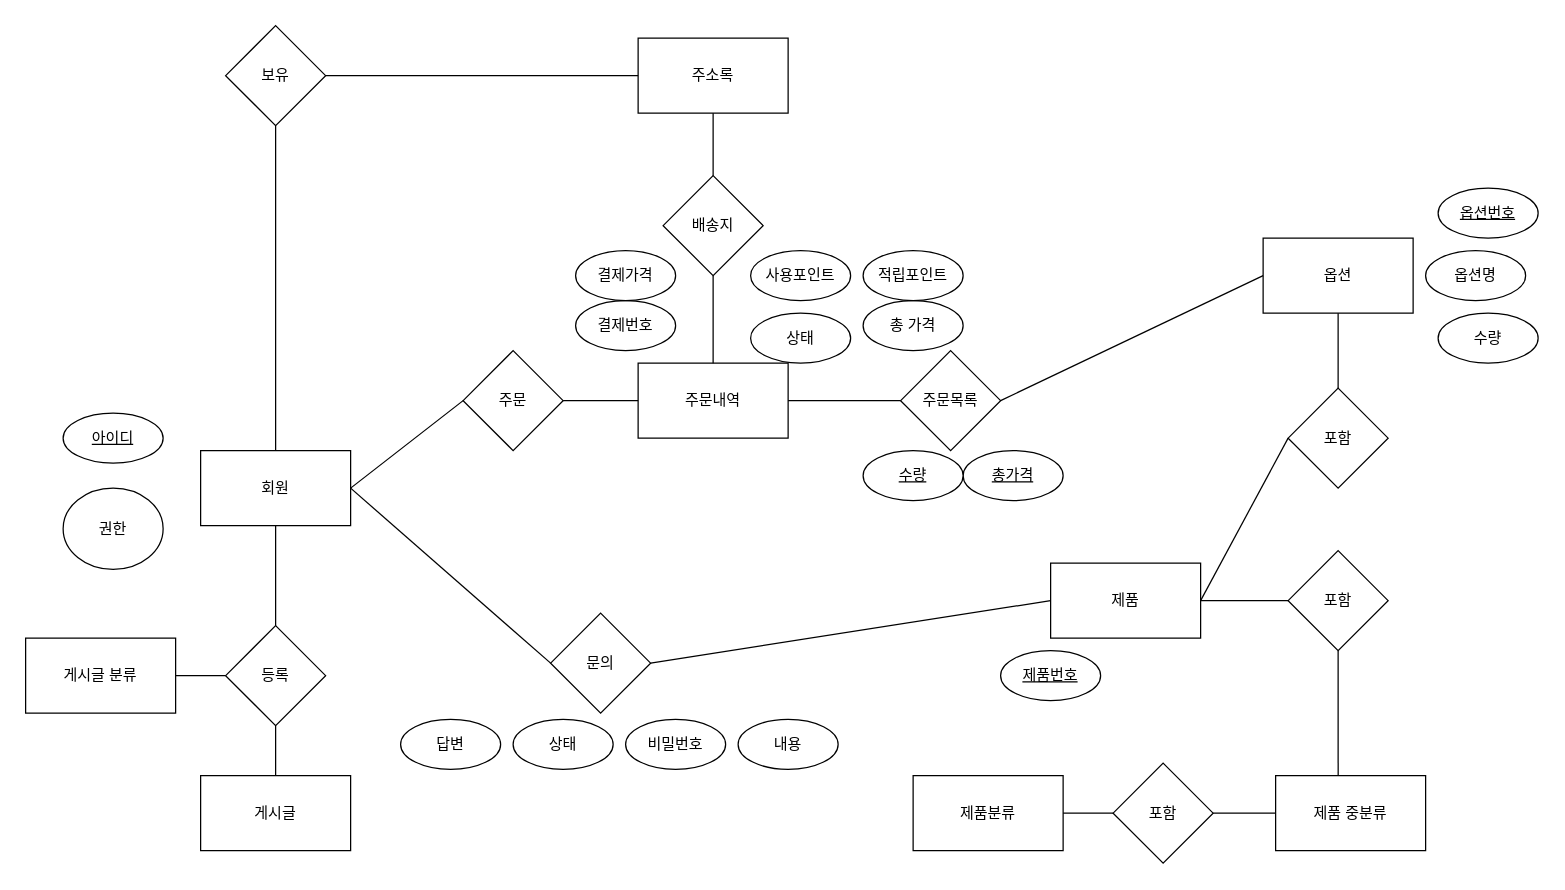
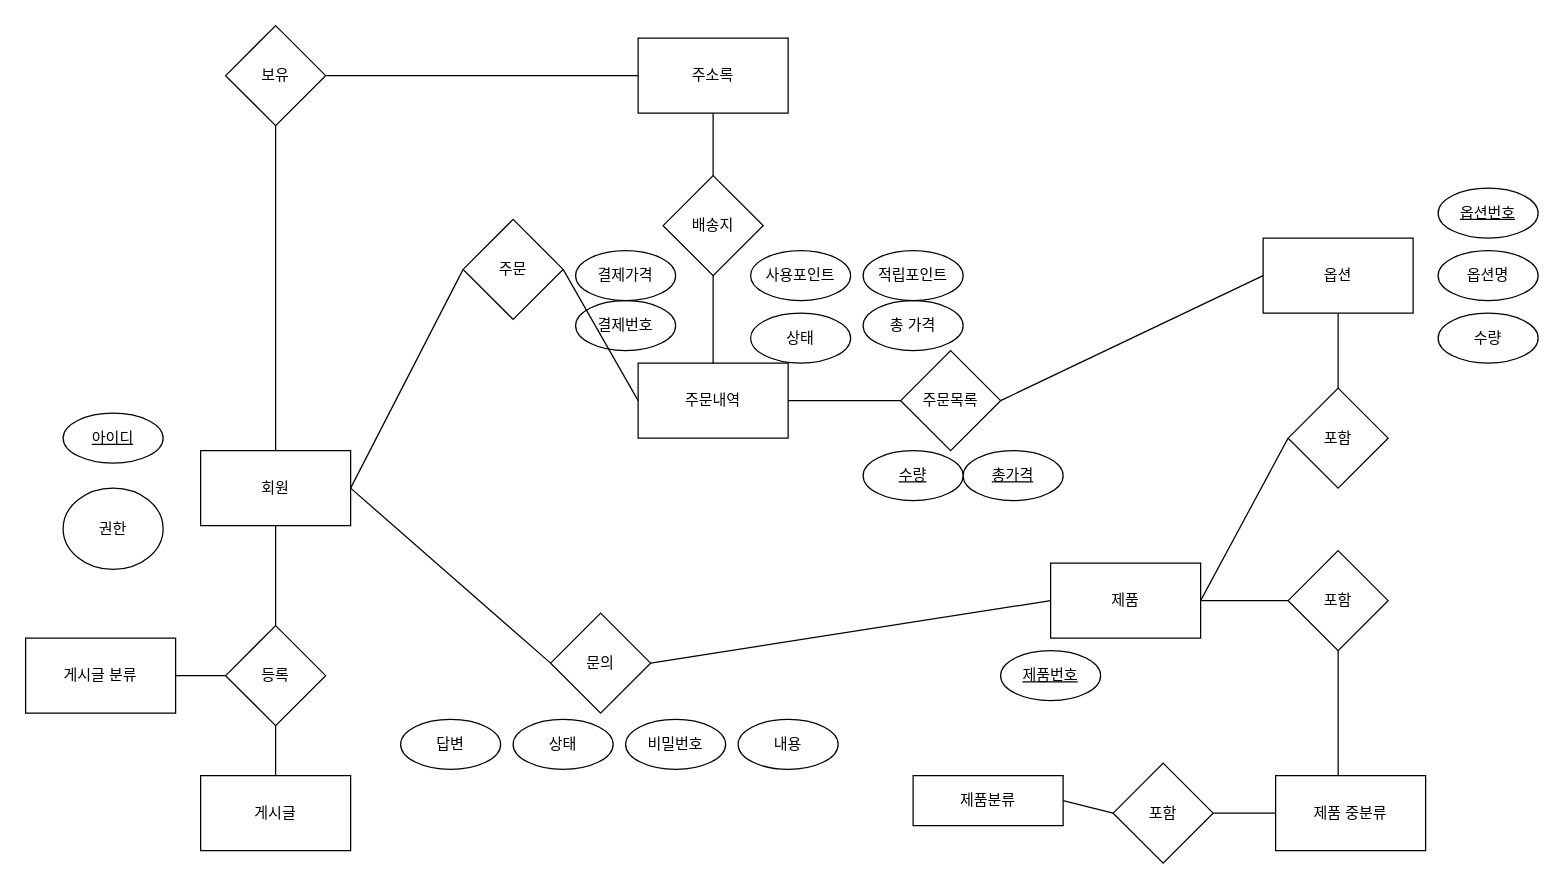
node "옵션명": moved (1476, 276) -> (1488, 276)
node "주문": moved (513, 401) -> (513, 269)
node "제품분류": size 150x75 -> 150x50
